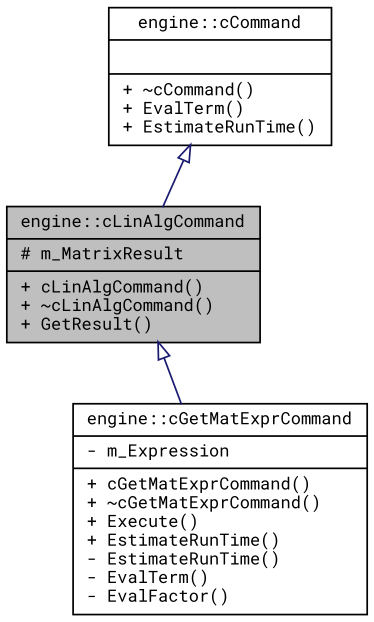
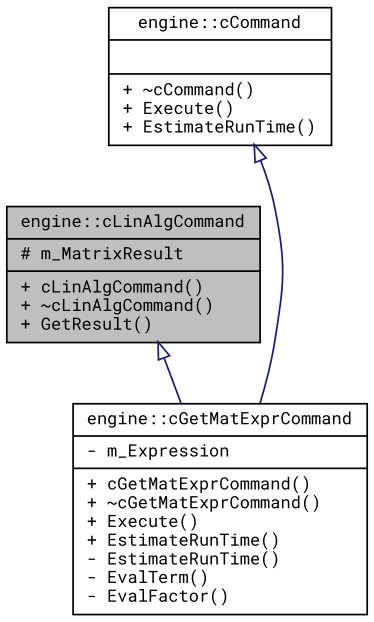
node "engine::cCommand": text "+ EvalTerm()" -> "+ Execute()"
edge "engine::cLinAlgCommand" -> "engine::cCommand": now "engine::cGetMatExprCommand" -> "engine::cCommand"
